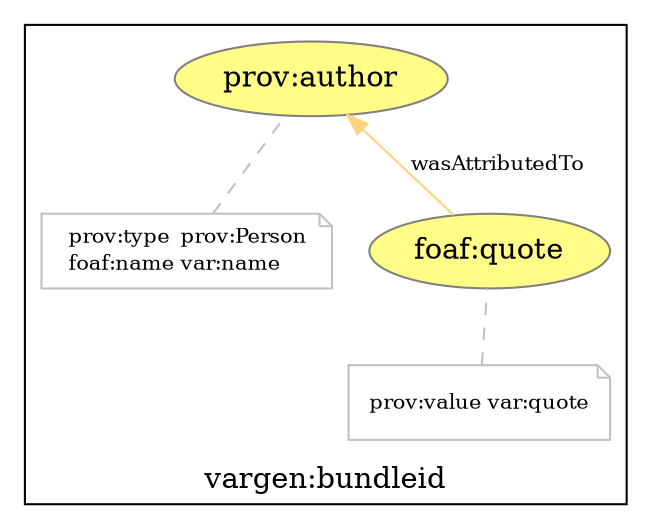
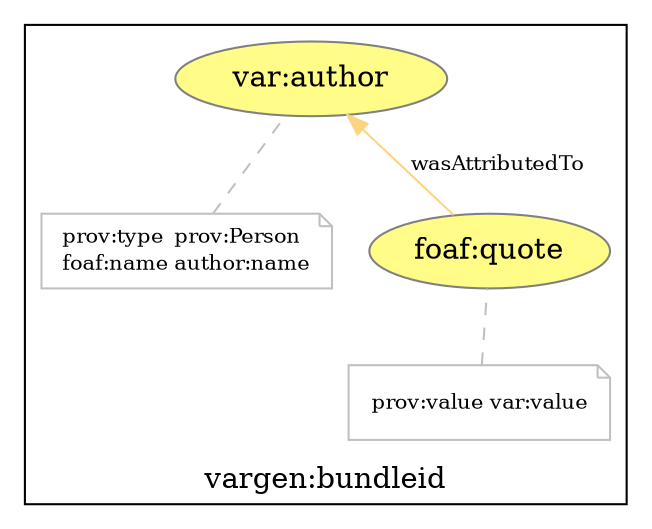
node "prov:author": label "prov:author" -> "var:author"
node "prov:type": text "var:name" -> "author:name"
node "prov:value": text "var:quote" -> "var:value"
